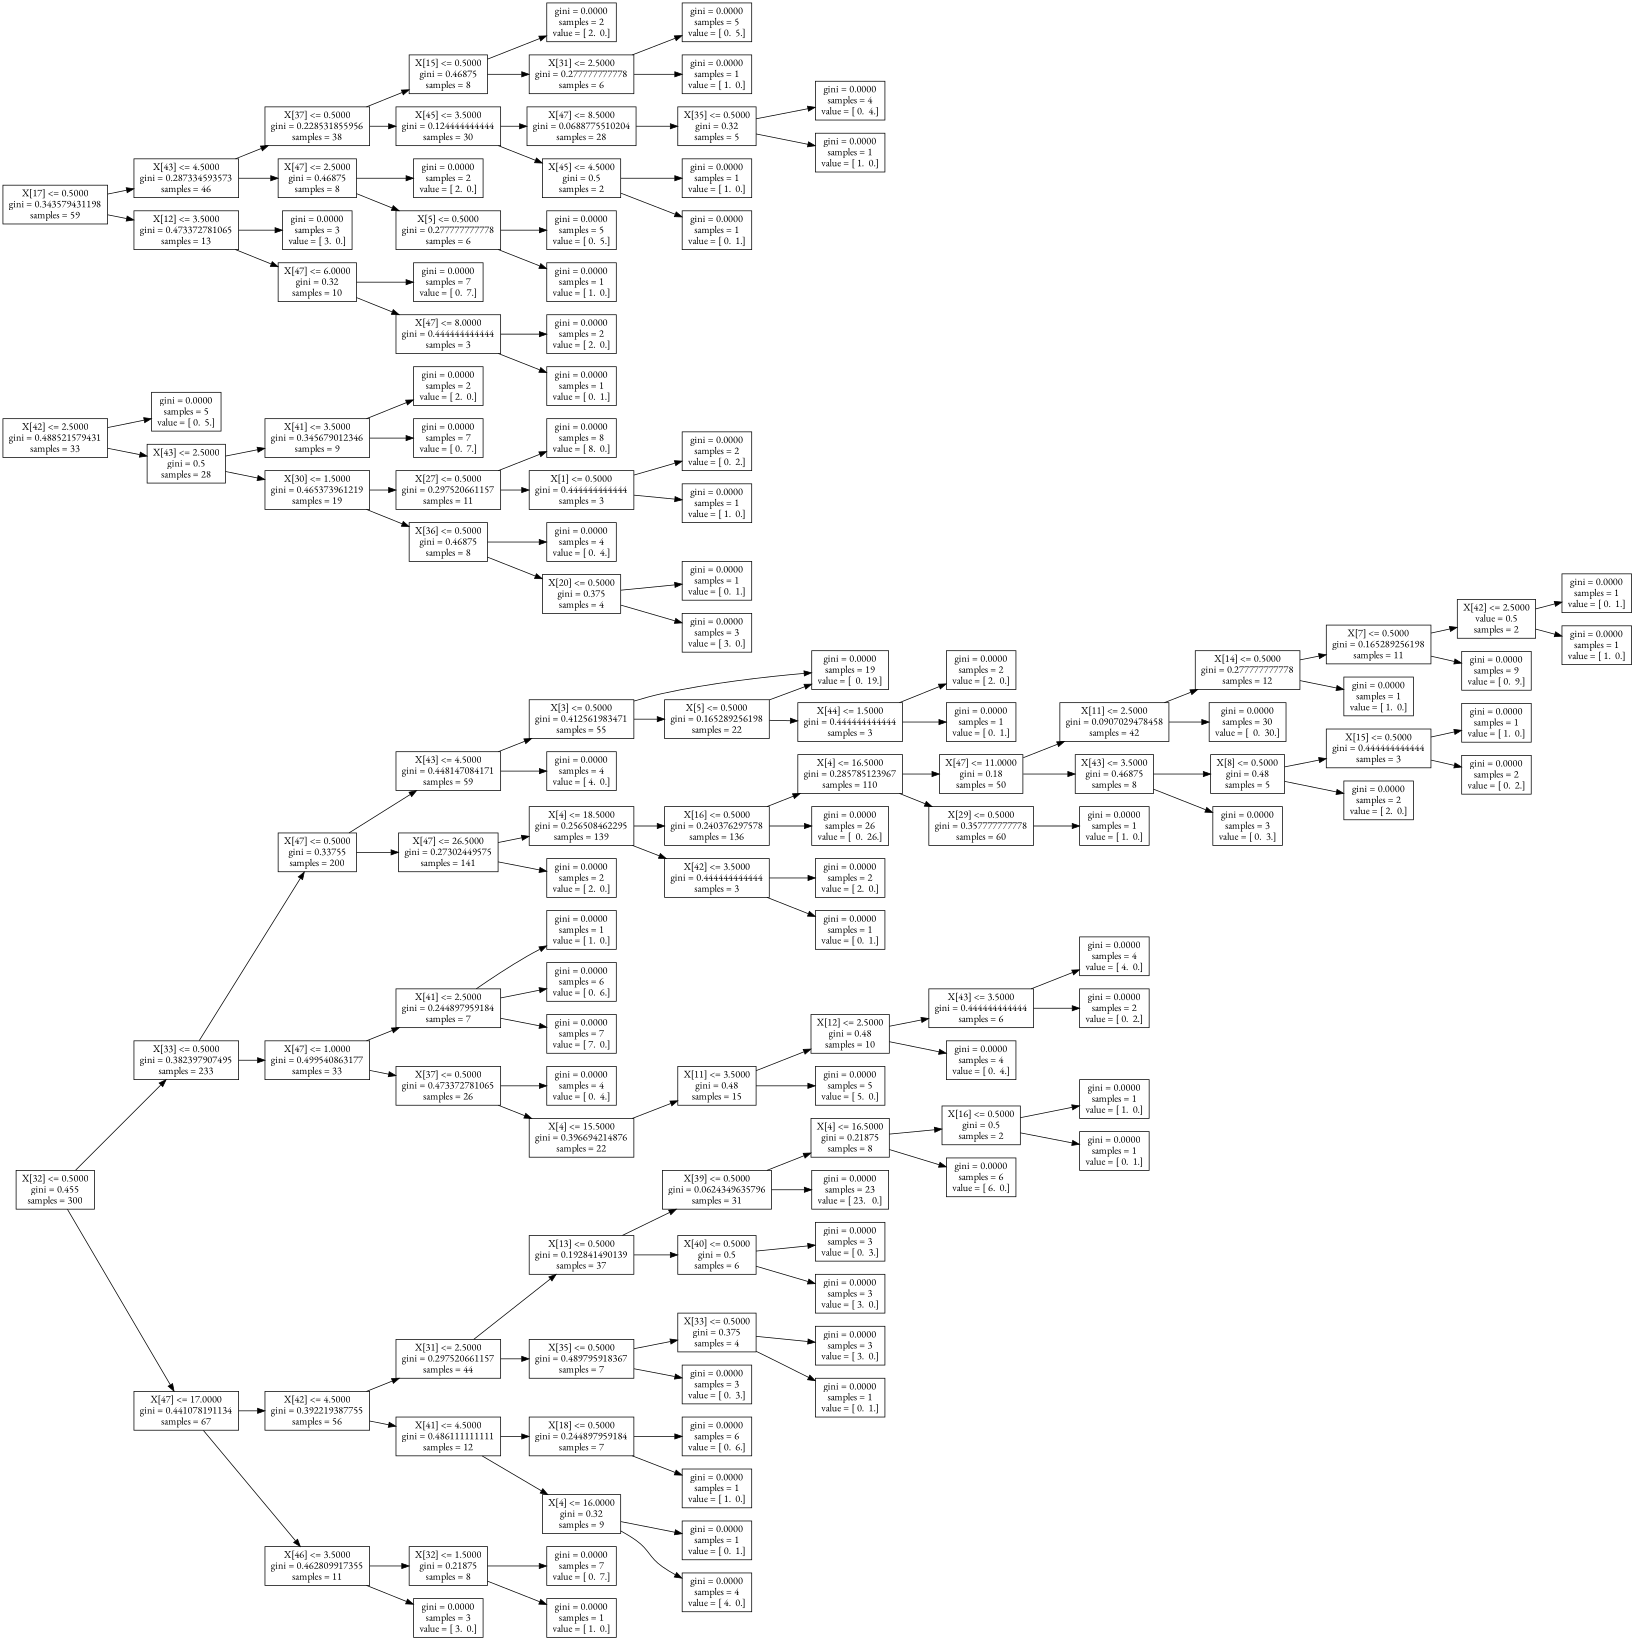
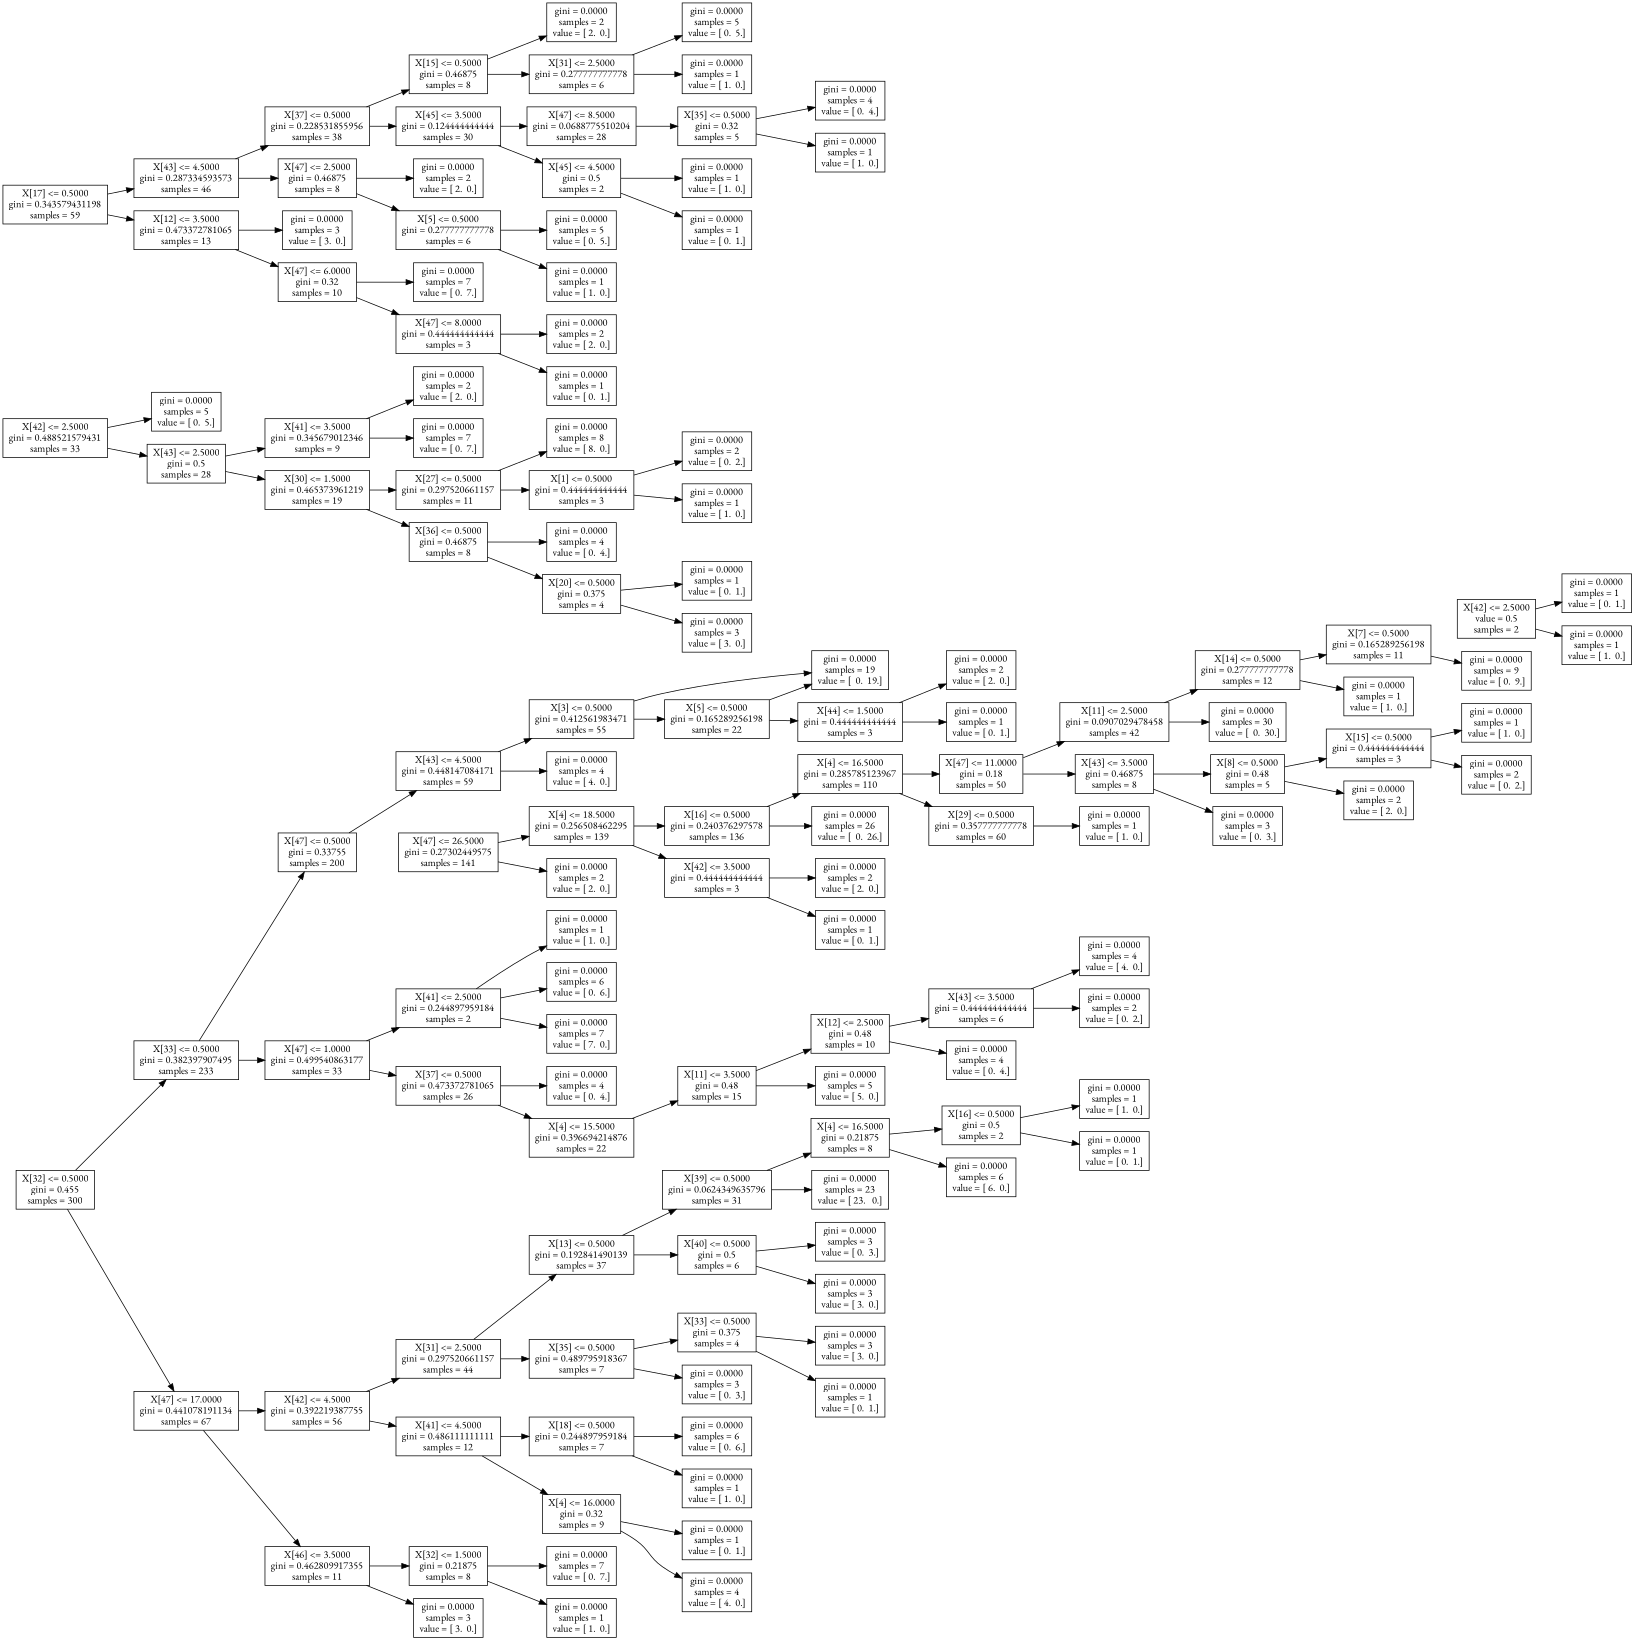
edge "X[7] <= 0.5000 gini = 0.165289256198 samples = 11" -> "X[42] <= 2.5000 value = 0.5 samples = 2": removed
edge "X[47] <= 0.5000 gini = 0.33755 samples = 200" -> "X[47] <= 26.5000 gini = 0.27302449575 samples = 141": removed
node "X[41] <= 2.5000 gini = 0.244897959184 samples = 7": label "X[41] <= 2.5000 gini = 0.244897959184 samples = 7" -> "X[41] <= 2.5000 gini = 0.244897959184 samples = 2"
